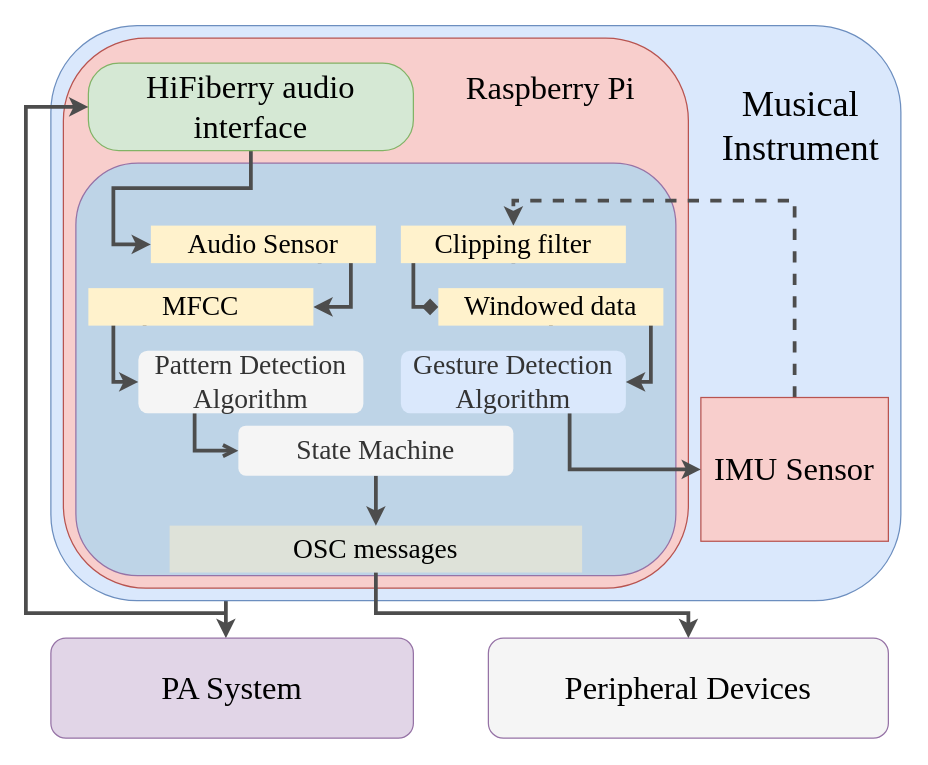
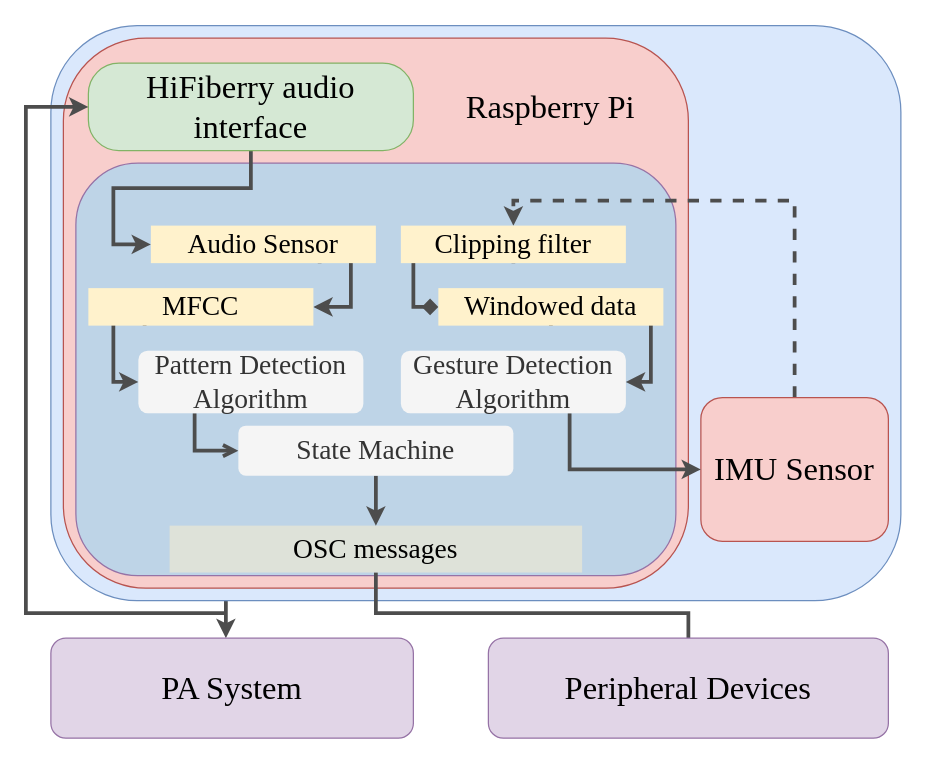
node "Raspberry Pi": moved (551, 88) -> (551, 107)
node "Musical Instrument": removed
node "Gesture Detection Algorithm": fillcolor #dae8fc -> #f5f5f5
node "IMU Sensor": shape rectangle -> rounded rectangle
edge "OSC messages" -> "Peripheral Devices": arrowhead classic -> none
node "Peripheral Devices": fillcolor #f5f5f5 -> #e1d5e7
